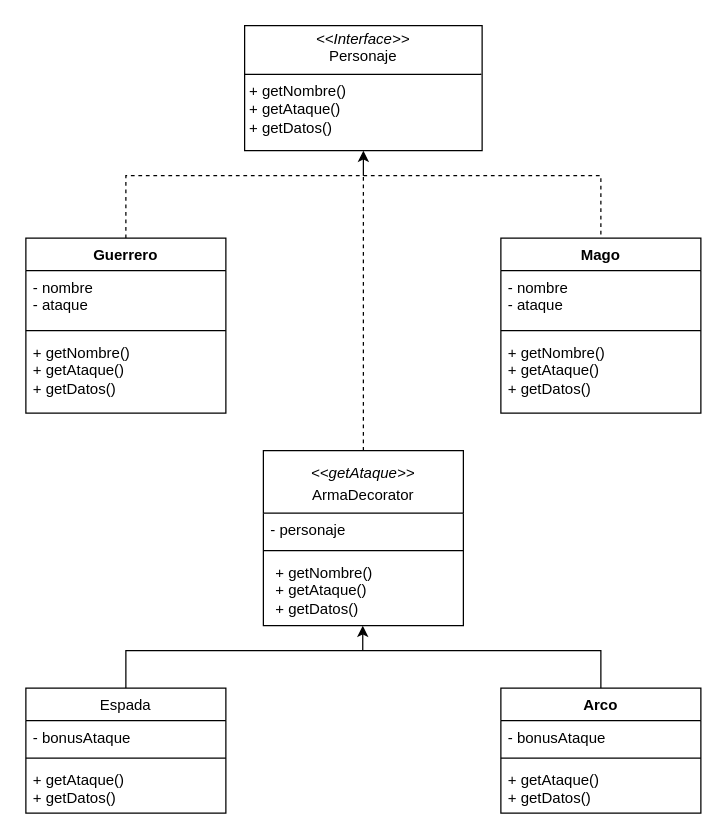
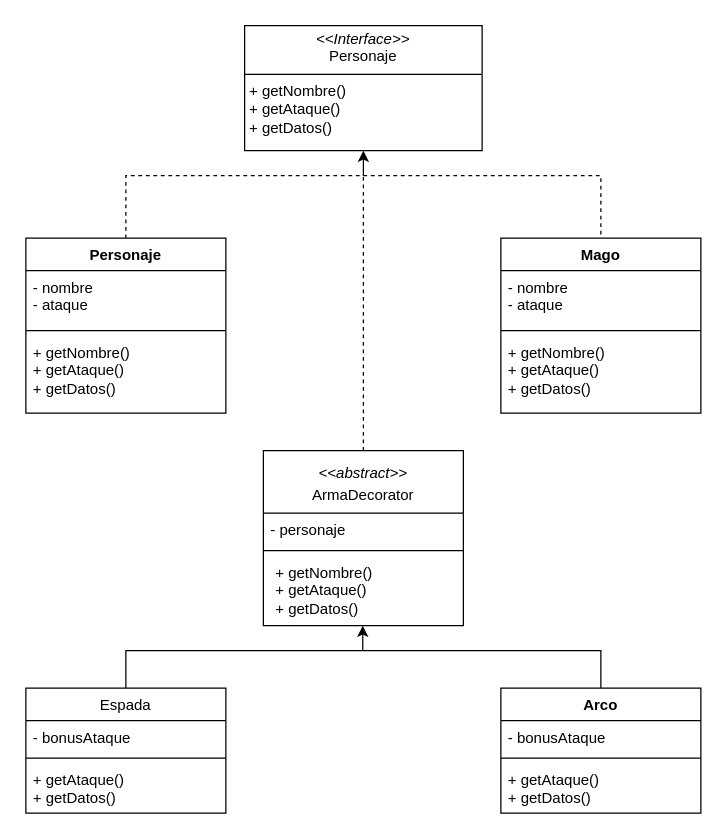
node "Guerrero": label "Guerrero" -> "Personaje"
node "<<getAtaque>> ArmaDecorator": label "<<getAtaque>> ArmaDecorator" -> "<<abstract>> ArmaDecorator"
